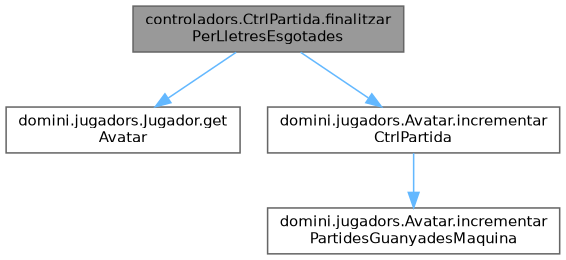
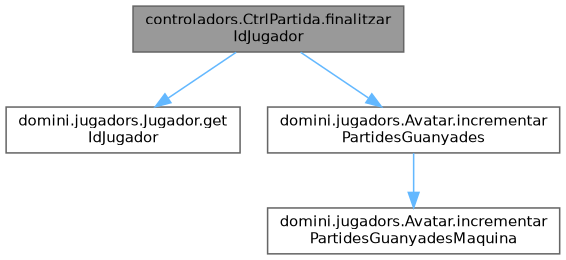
node "controladors.CtrlPartida.finalitzar PerLletresEsgotades": label "controladors.CtrlPartida.finalitzar PerLletresEsgotades" -> "controladors.CtrlPartida.finalitzar IdJugador"
node "domini.jugadors.Jugador.get Avatar": label "domini.jugadors.Jugador.get Avatar" -> "domini.jugadors.Jugador.get IdJugador"
node "domini.jugadors.Avatar.incrementar CtrlPartida": label "domini.jugadors.Avatar.incrementar CtrlPartida" -> "domini.jugadors.Avatar.incrementar PartidesGuanyades"
